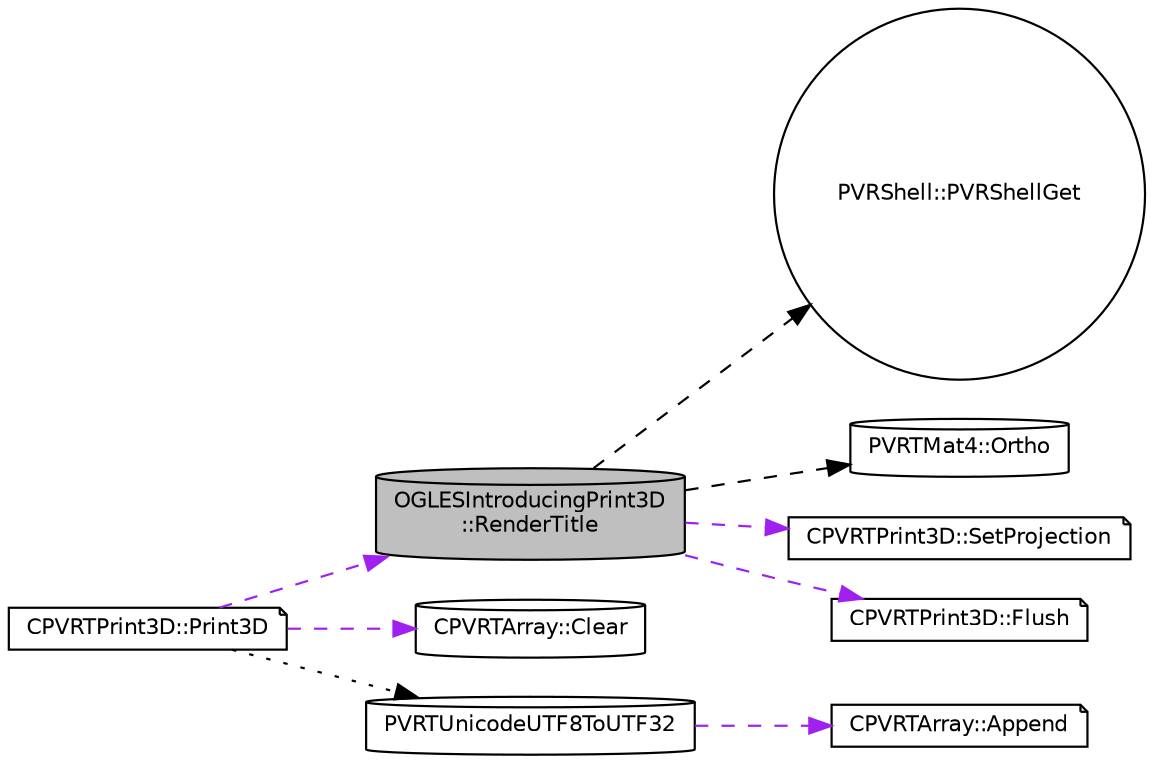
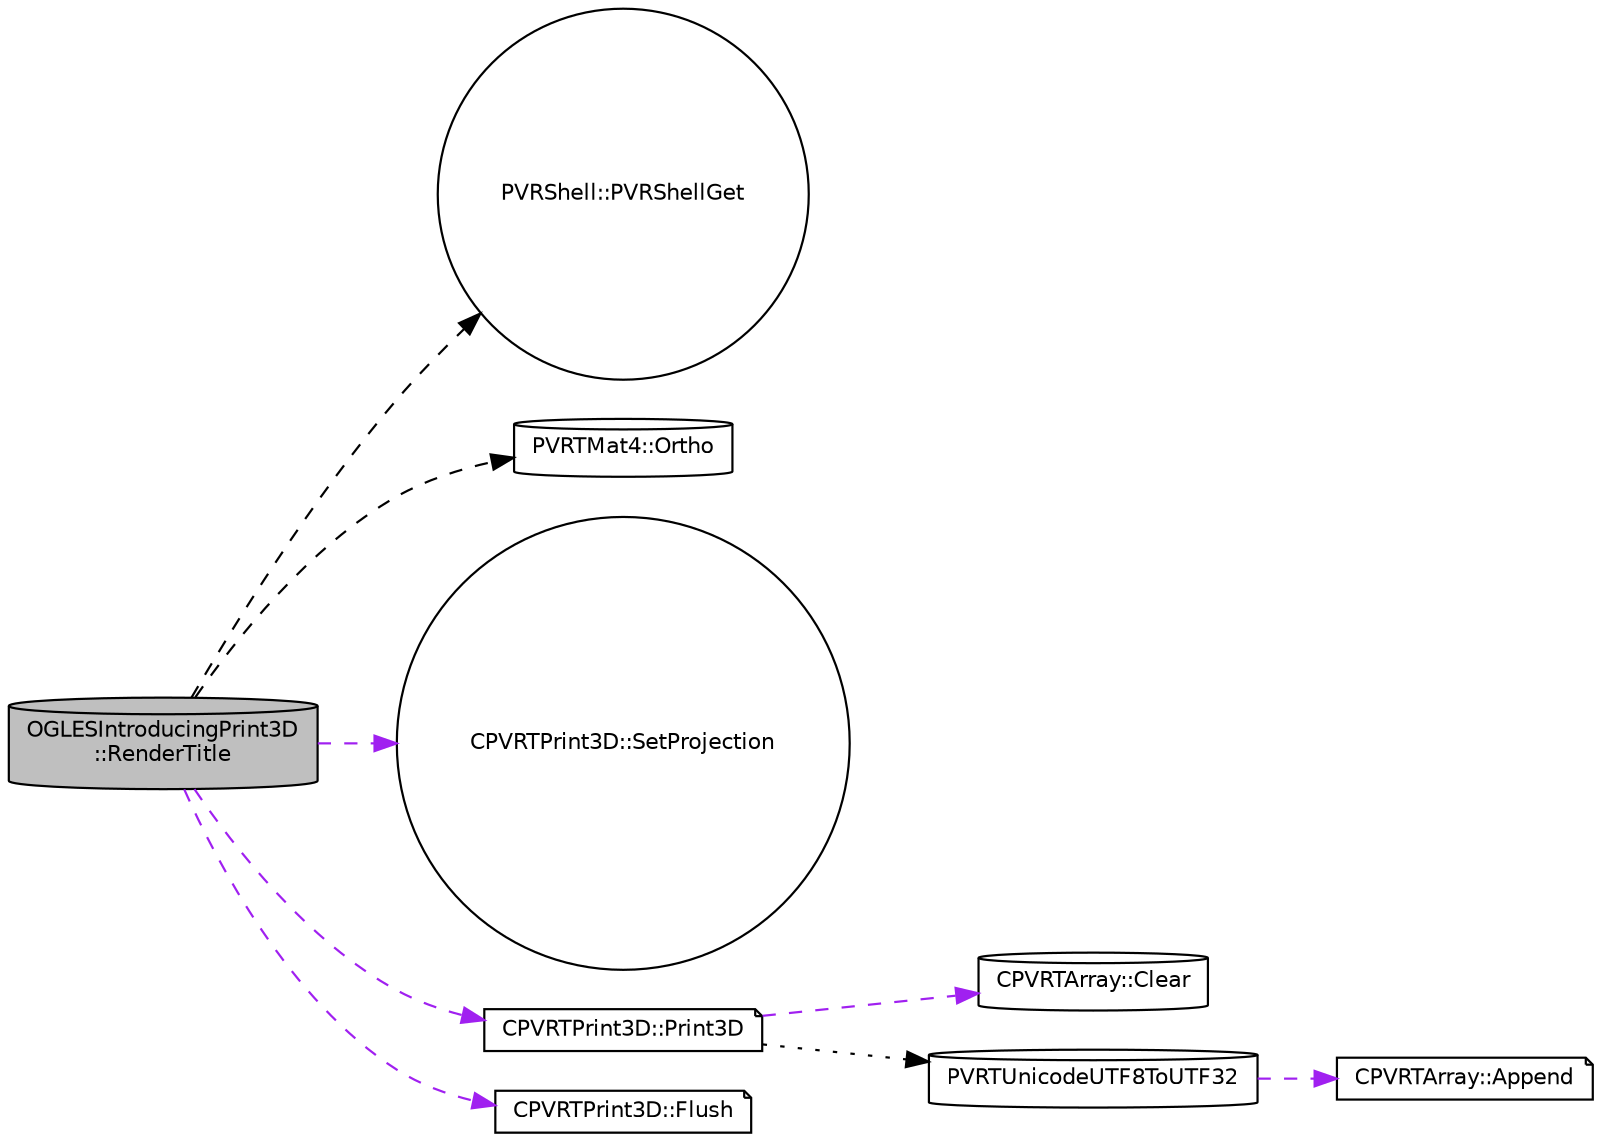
node "CPVRTPrint3D::SetProjection": shape note -> circle
edge "CPVRTPrint3D::Print3D" -> "OGLESIntroducingPrint3D ::RenderTitle": reversed
